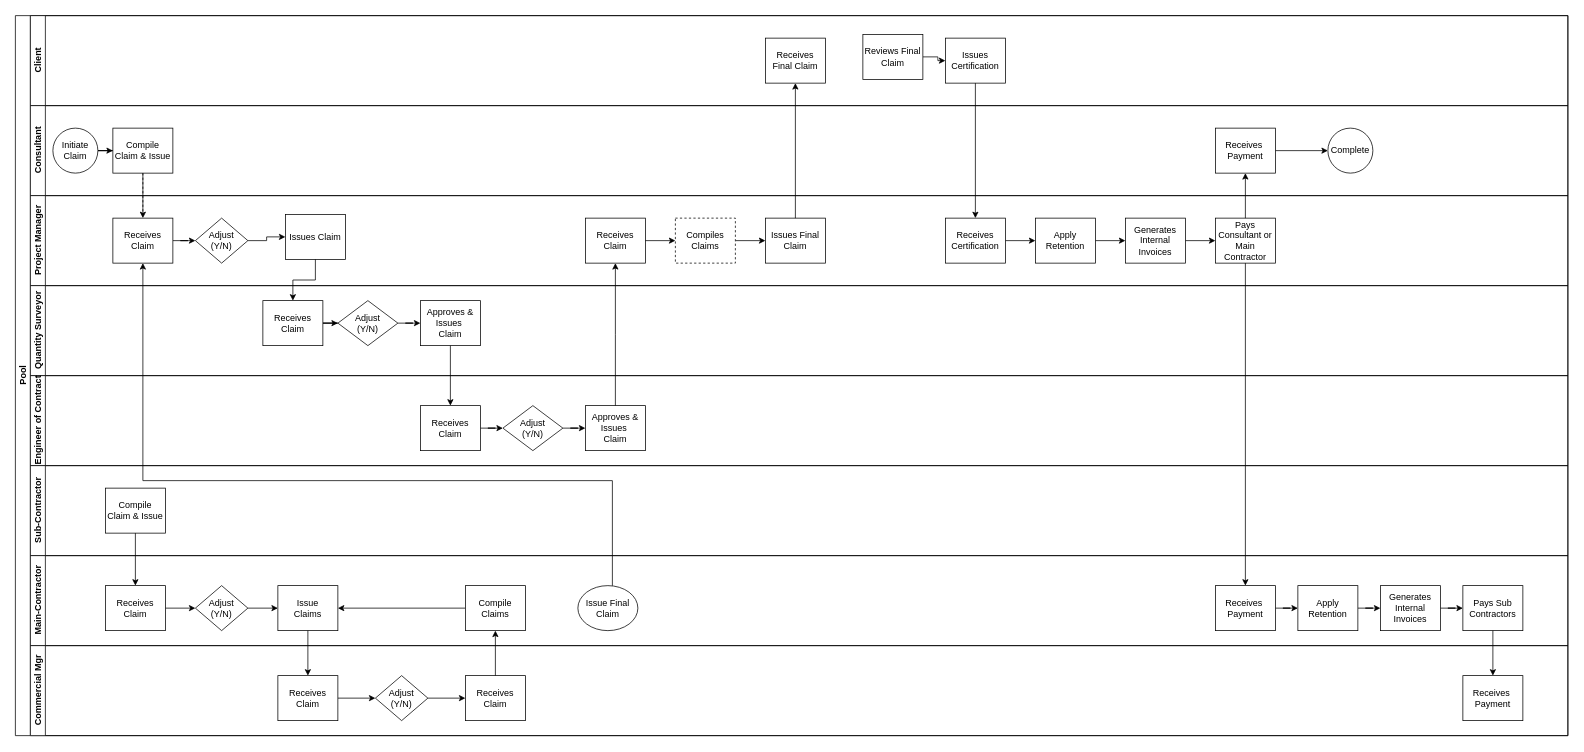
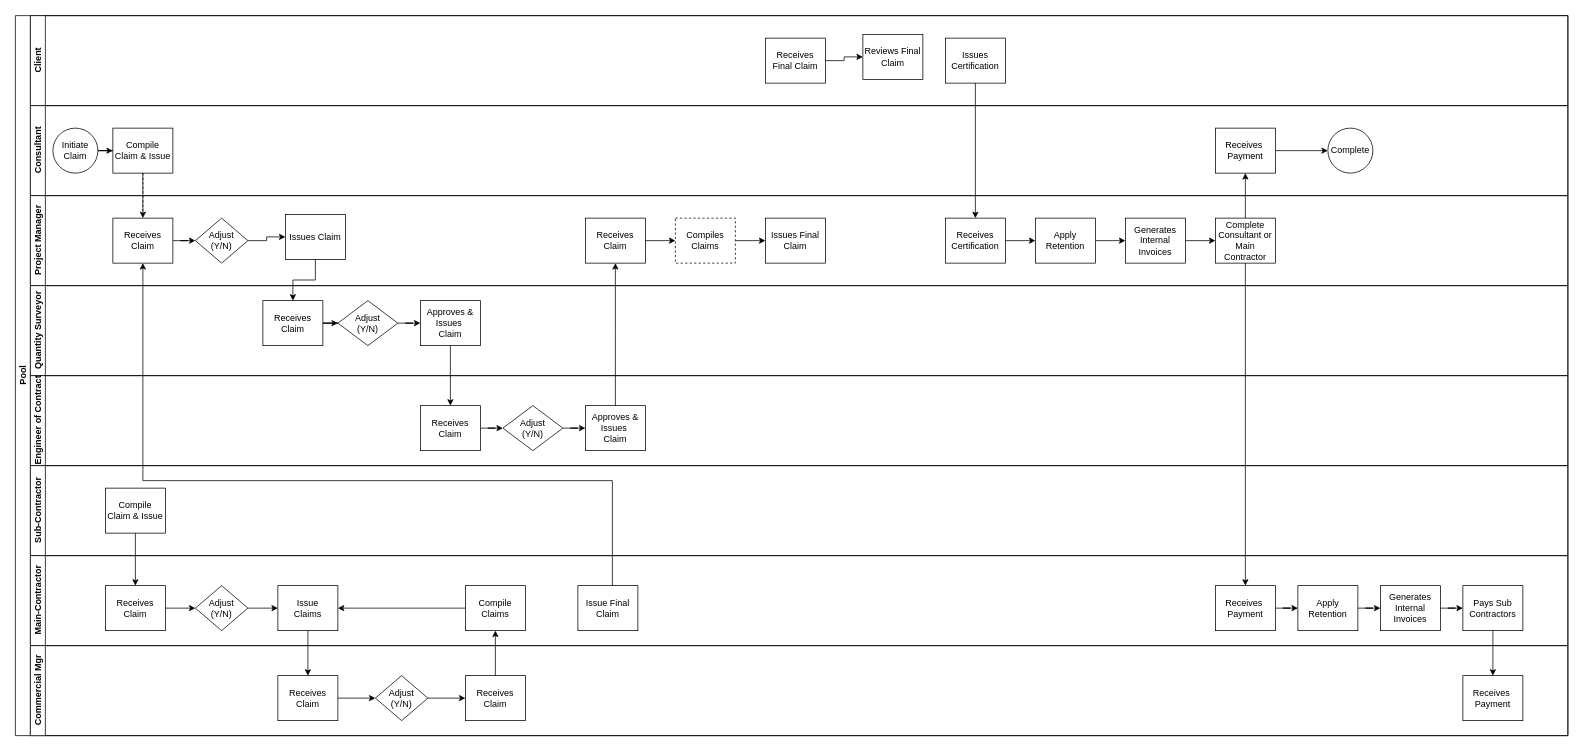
edge "Reviews Final Claim" -> "Issues Certification": removed
edge "Receives Final Claim" -> "Reviews Final Claim": added
edge "Issues Final Claim" -> "Receives Final Claim": removed
node "Pays Consultant or Main Contractor": label "Pays Consultant or Main Contractor" -> "Complete Consultant or Main Contractor"
node "Issue Final Claim": shape ellipse -> rectangle
